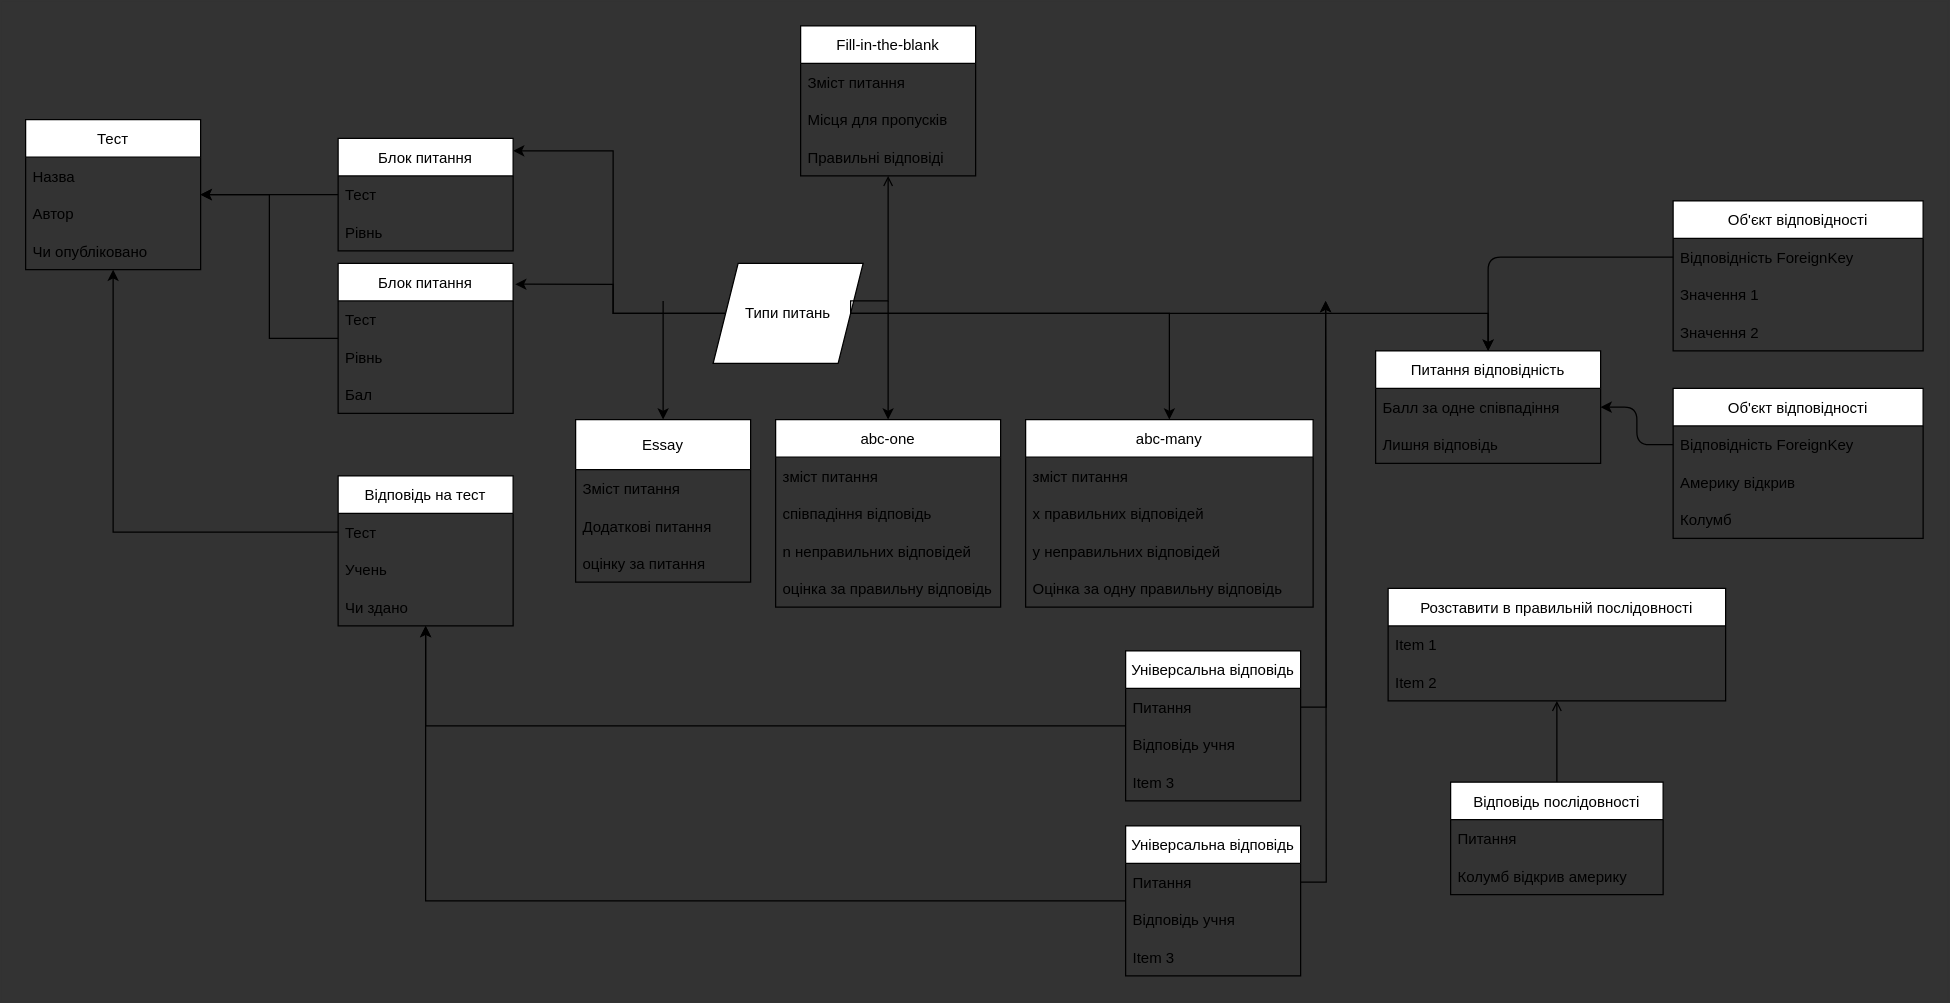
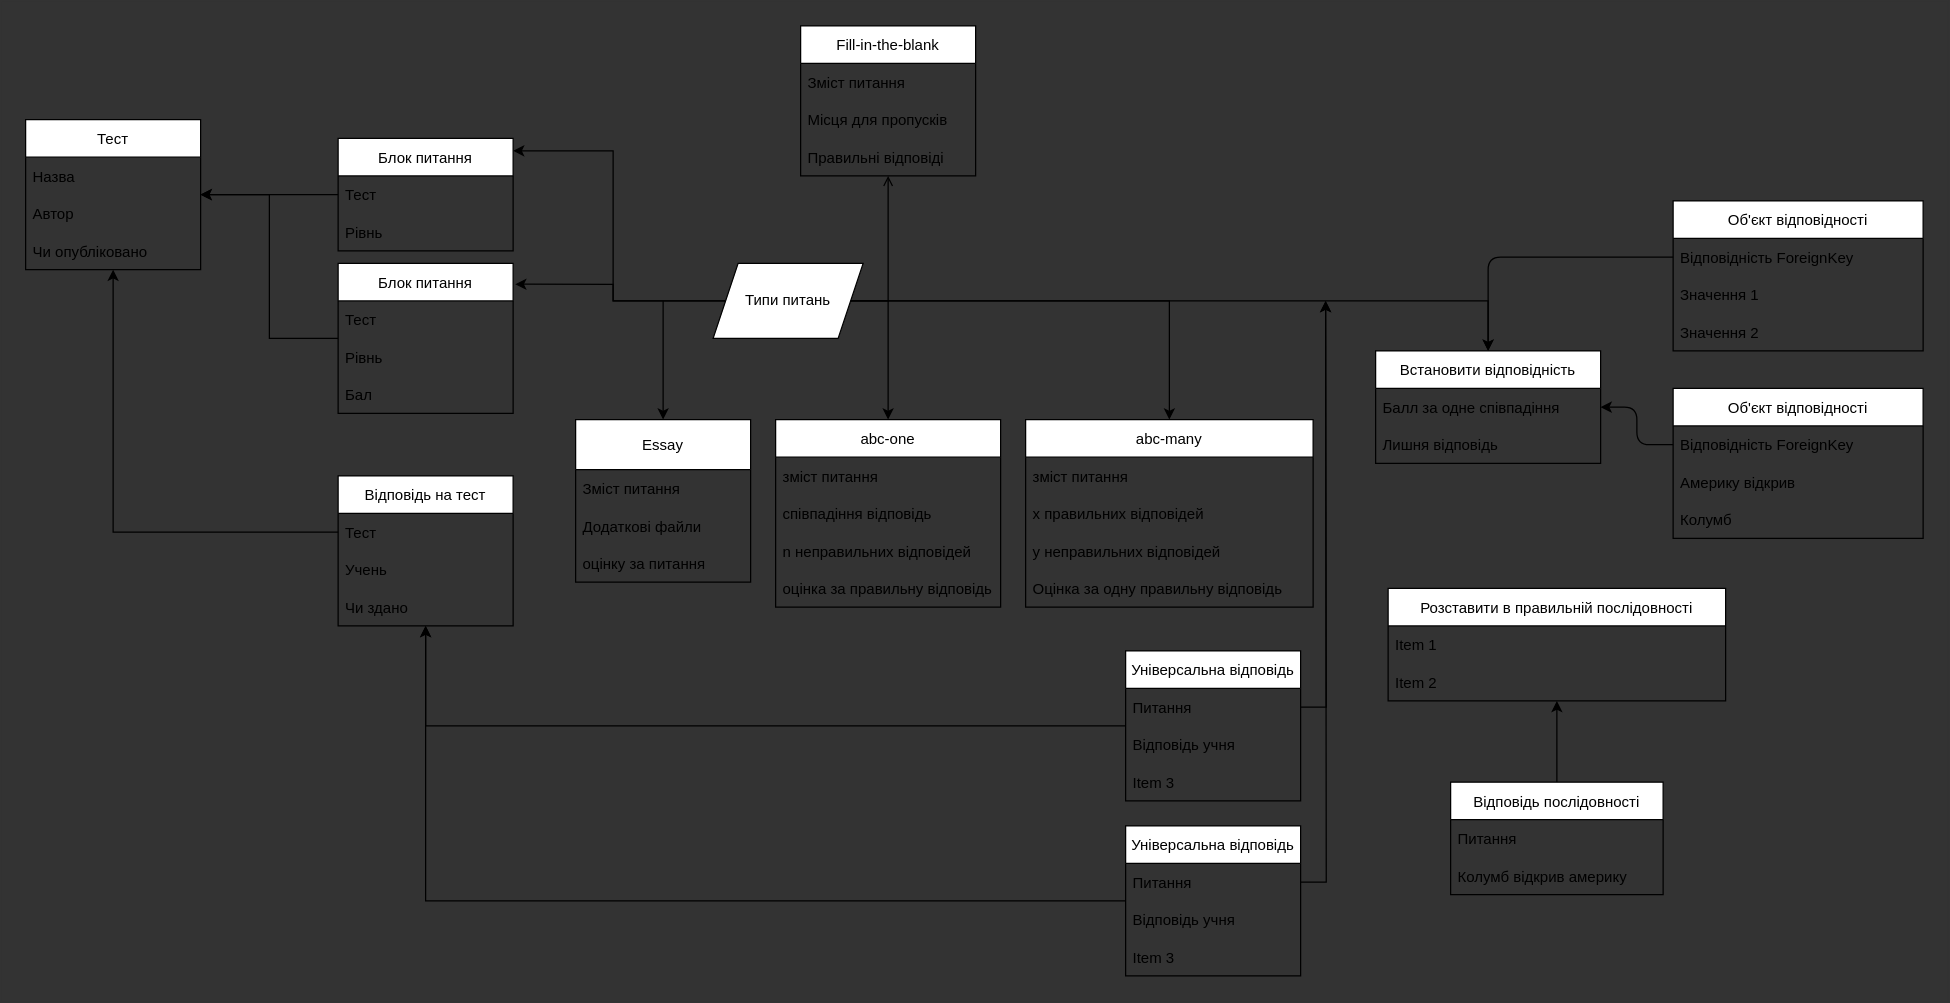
node "Типи питань": size 150x100 -> 150x75
node "Питання відповідність": label "Питання відповідність" -> "Встановити відповідність"
node "Додаткові питання": label "Додаткові питання" -> "Додаткові файли"
edge "Відповідь послідовності" -> "Розставити в правильній послідовності": arrowhead open -> classic
